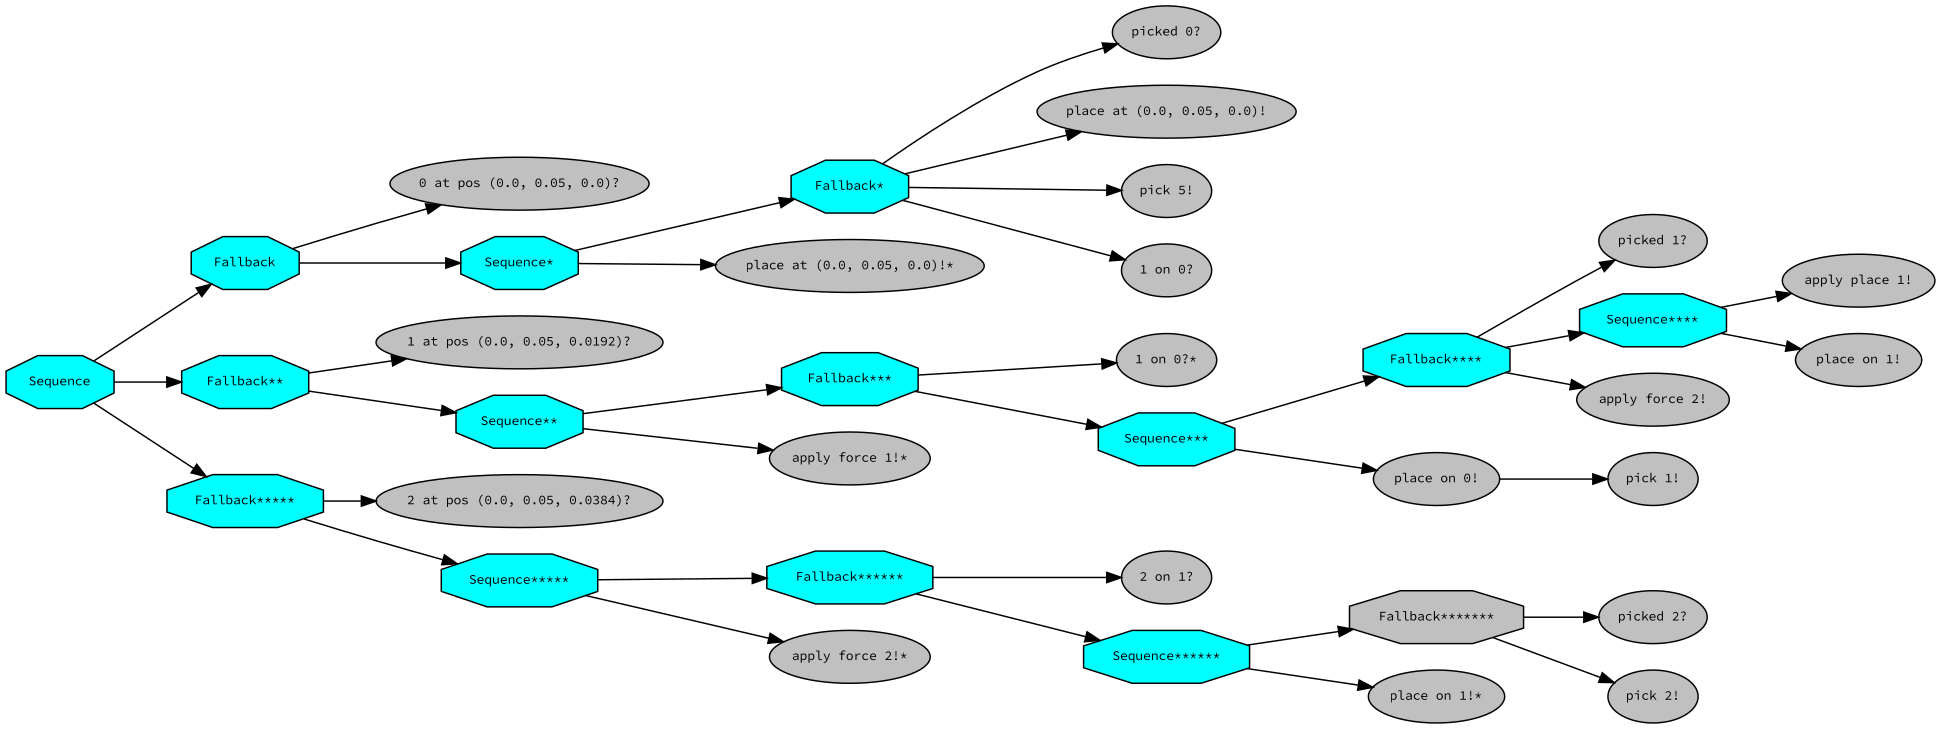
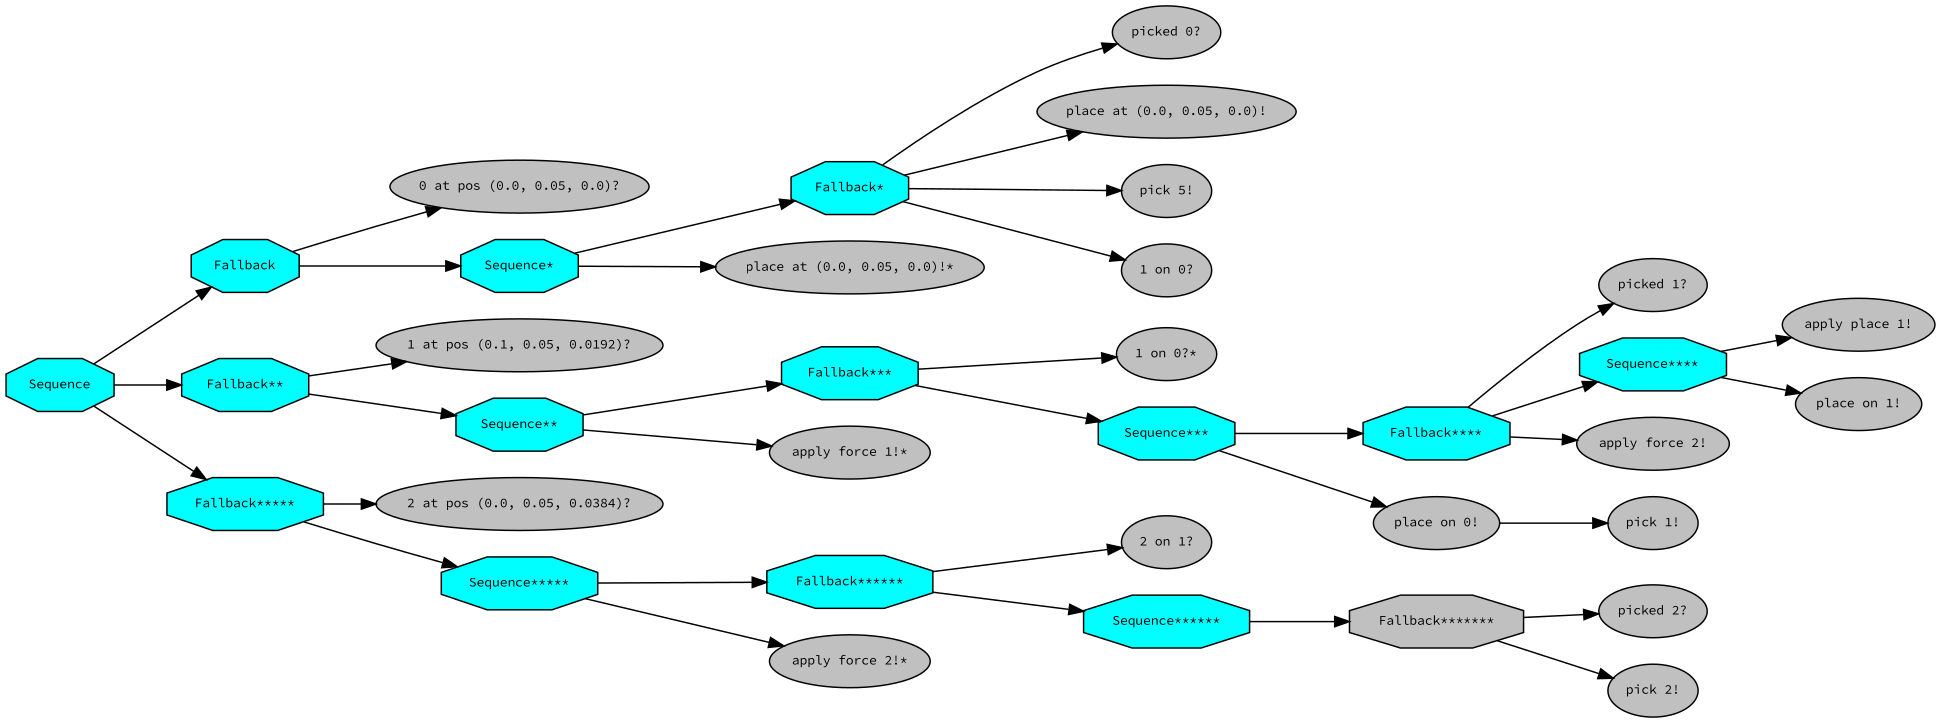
node "1 at pos (0.0, 0.05, 0.0192)?": label "1 at pos (0.0, 0.05, 0.0192)?" -> "1 at pos (0.1, 0.05, 0.0192)?"
node "place on 1!*": removed
